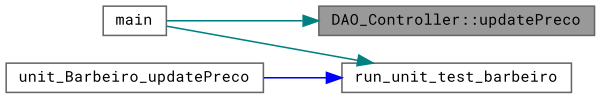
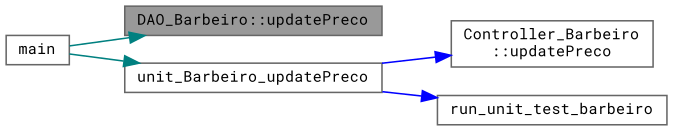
node "DAO_Controller::updatePreco": label "DAO_Controller::updatePreco" -> "DAO_Barbeiro::updatePreco"
edge "main" -> "run_unit_test_barbeiro": now "main" -> "unit_Barbeiro_updatePreco"
node "Controller_Barbeiro ::updatePreco": added
